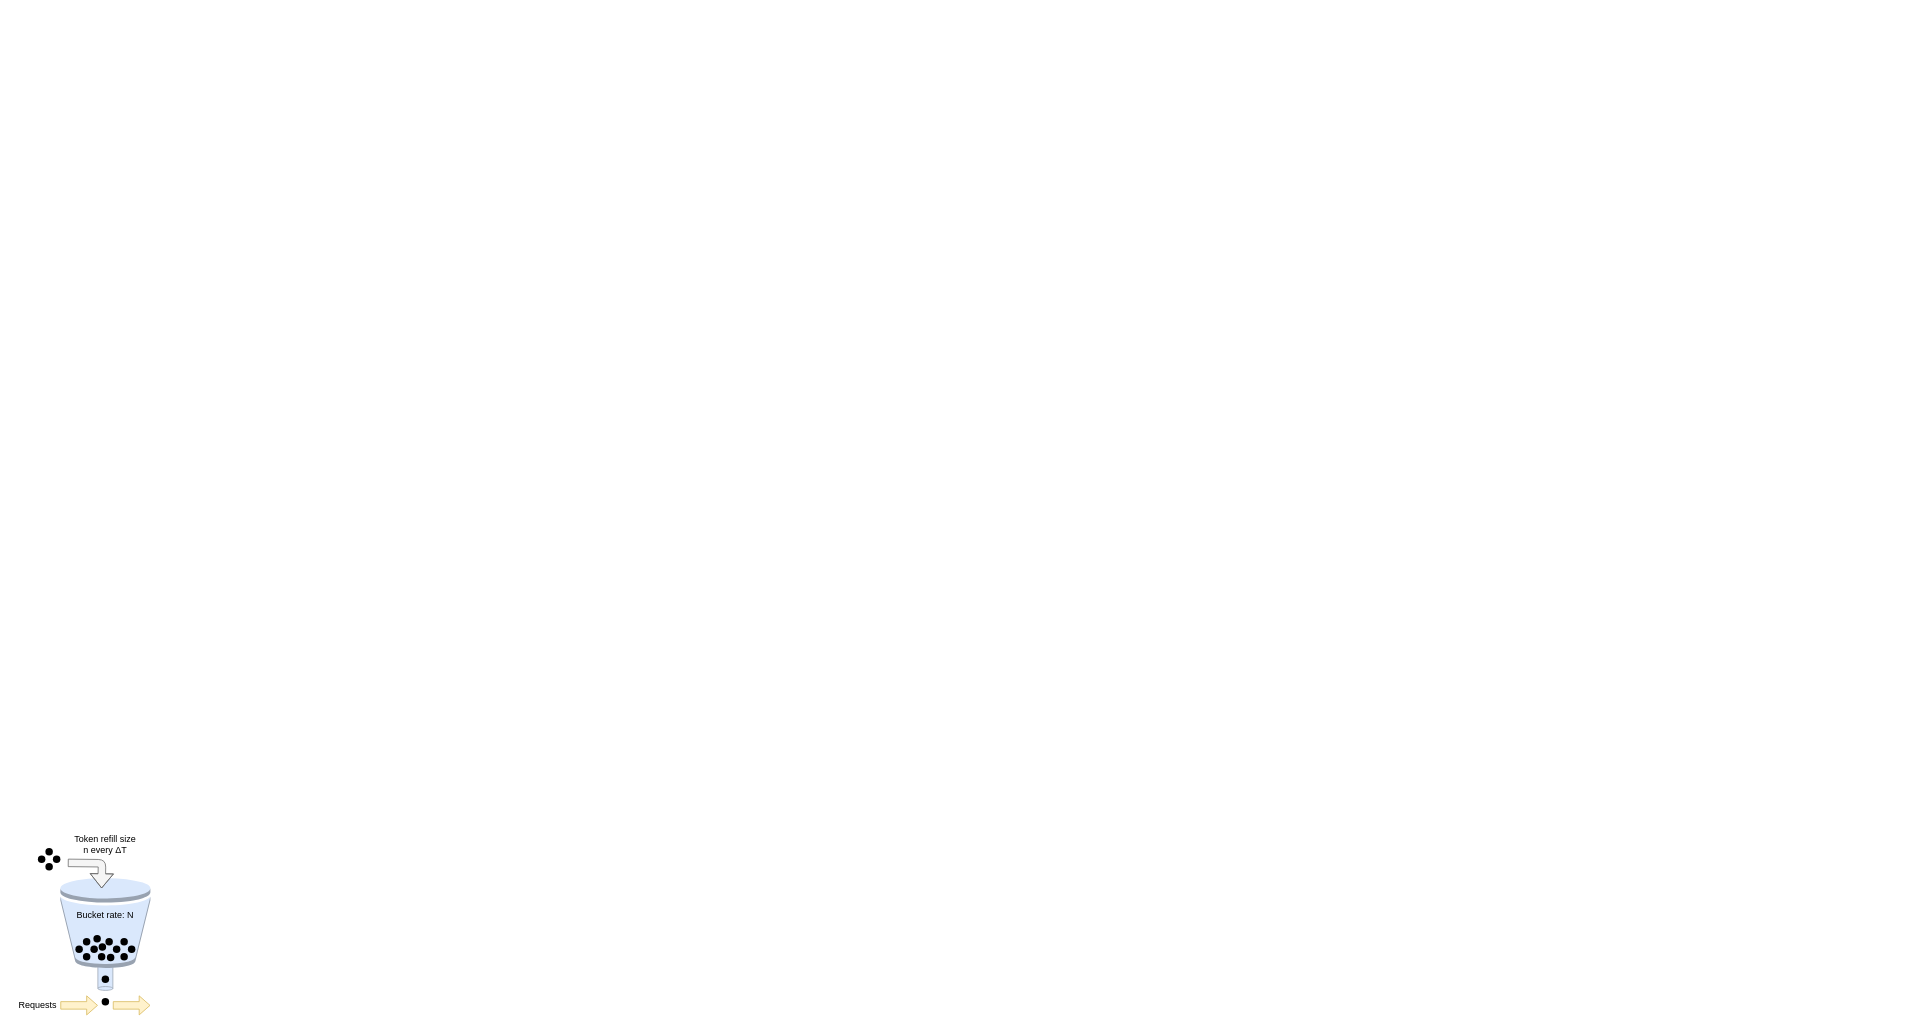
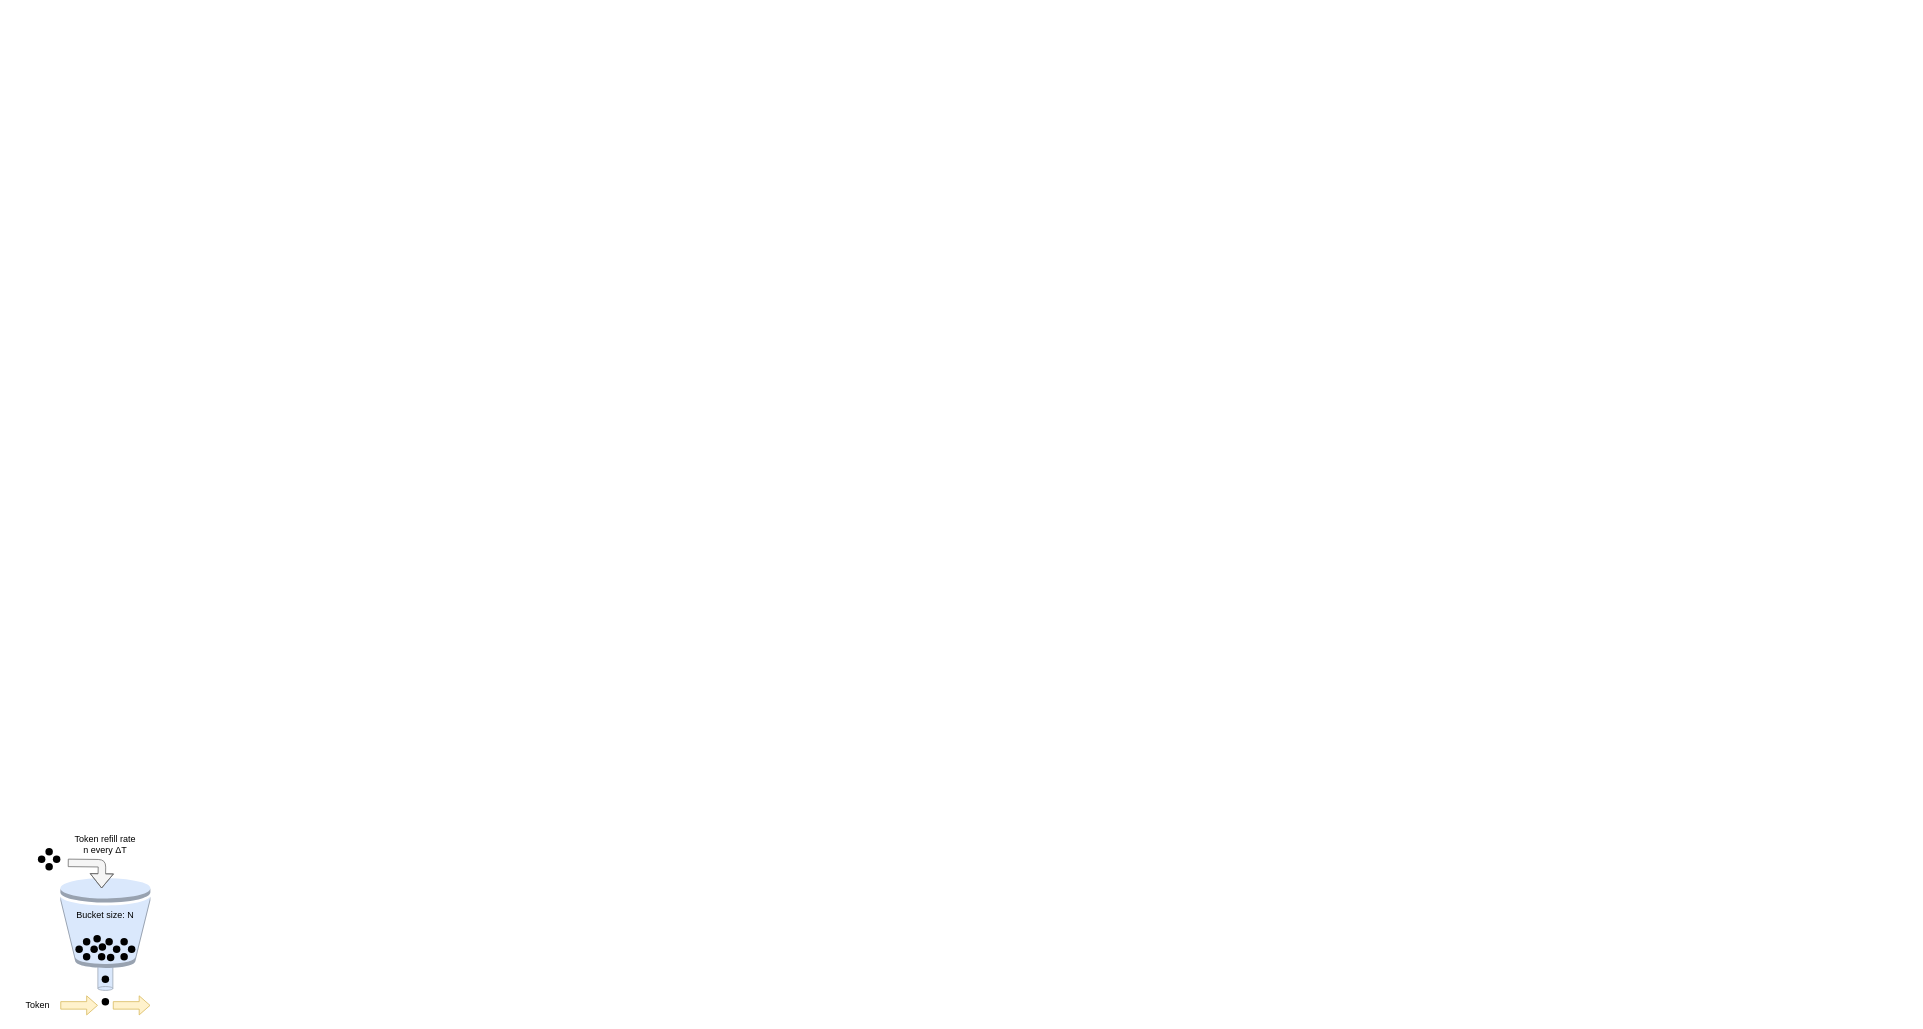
node "Token refill size n every ΔT": label "Token refill size n every ΔT" -> "Token refill rate n every ΔT"
node "Bucket rate: N": label "Bucket rate: N" -> "Bucket size: N"
node "Requests": label "Requests" -> "Token"
